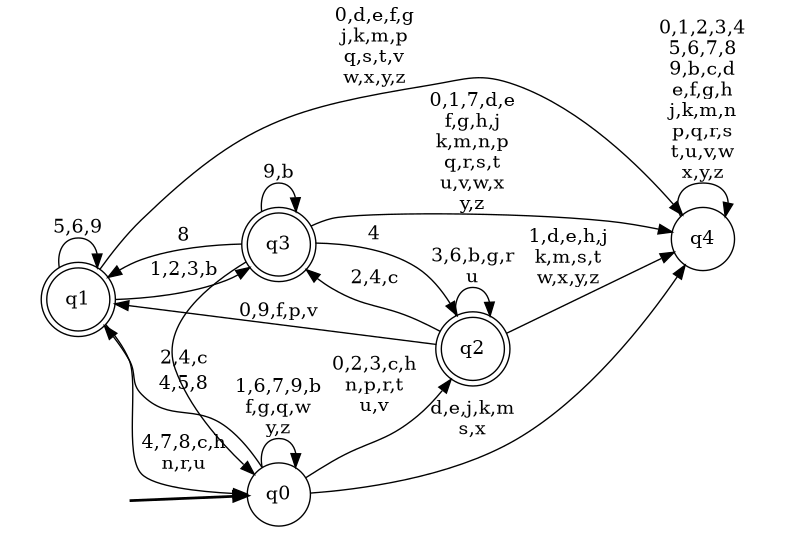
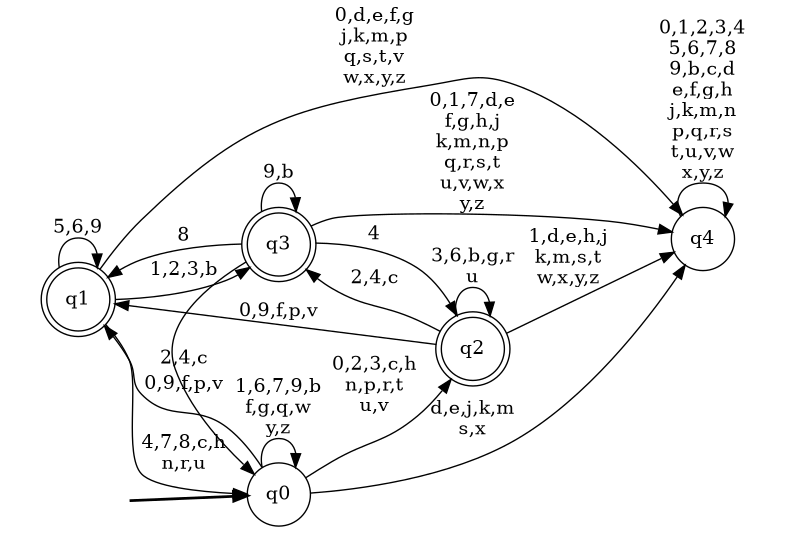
edge "q0" -> "q1": label "4,5,8" -> "0,9,f,p,v"
